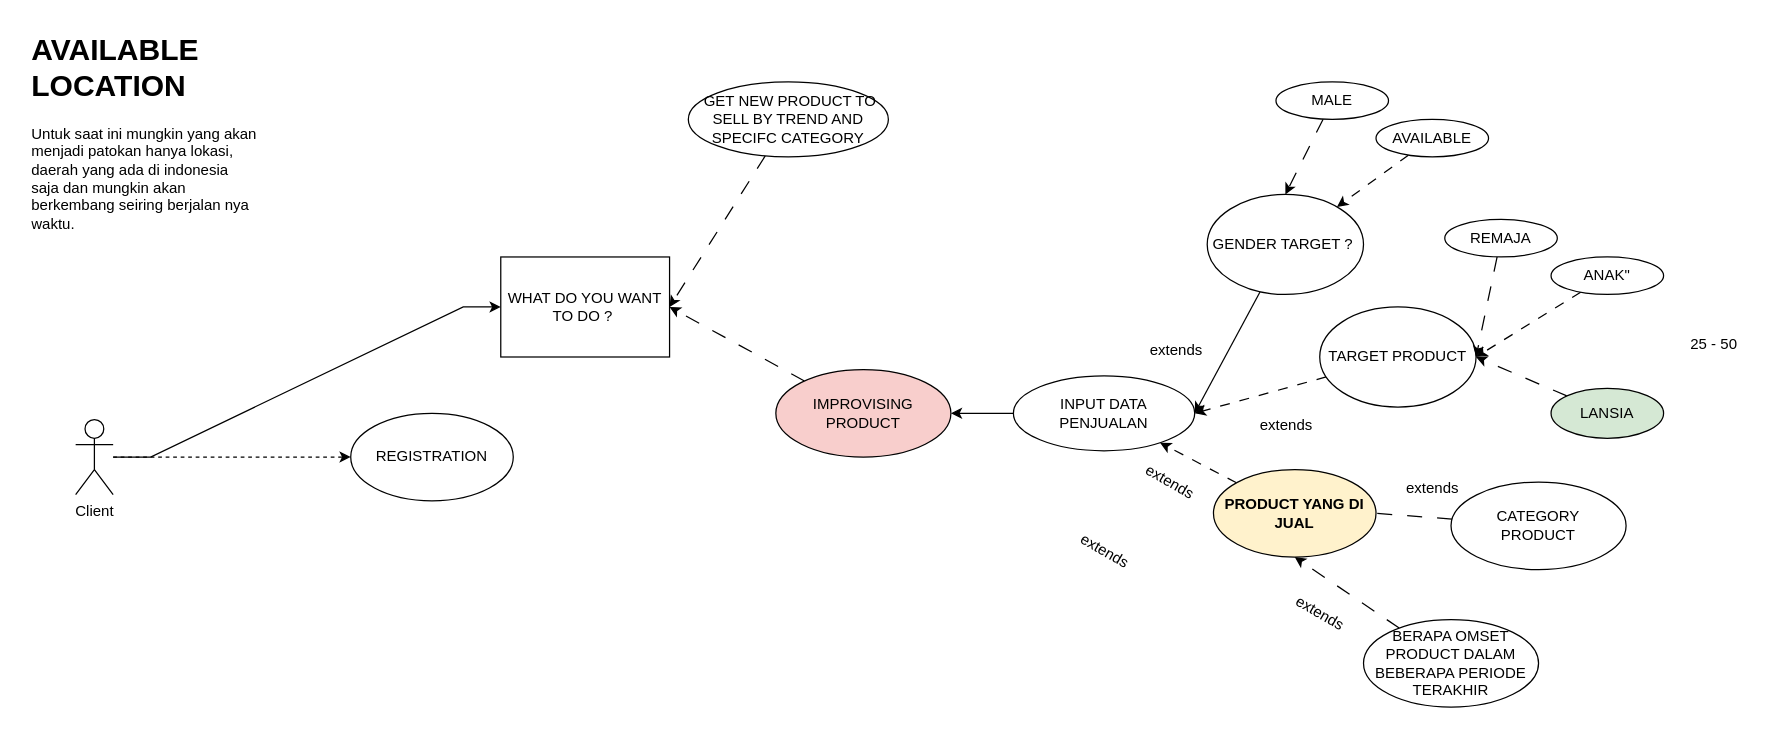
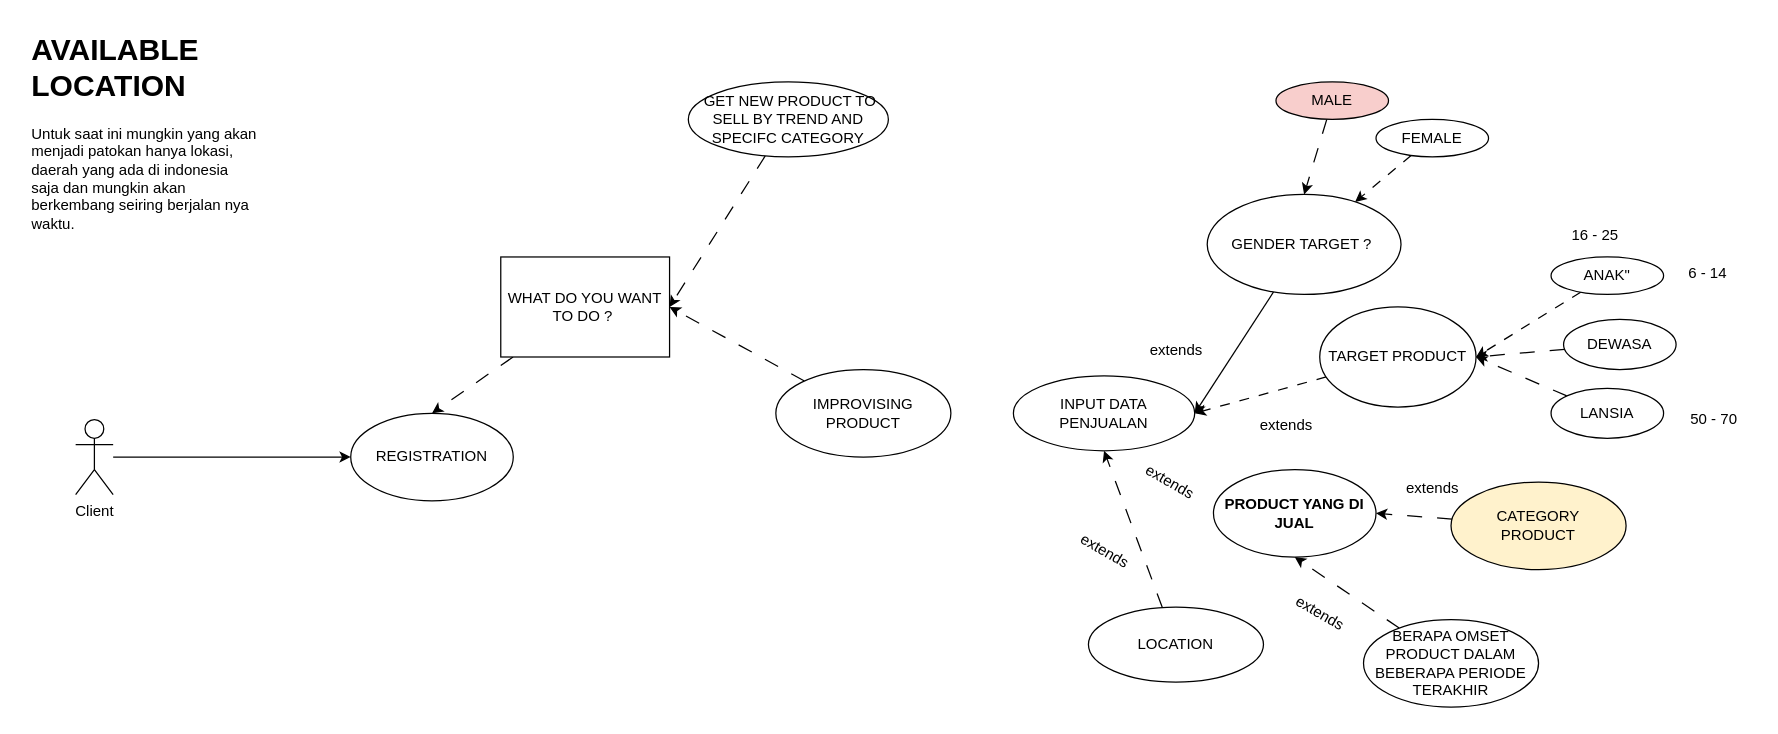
node "MALE": fillcolor #ffffff -> #f8cecc
node "AVAILABLE": label "AVAILABLE" -> "FEMALE"
node "16 - 25": added
node "REMAJA": removed
node "GENDER TARGET ?": size 156x100 -> 194x100
node "6 - 14": added
edge "REMAJA" -> "TARGET PRODUCT": removed
node "DEWASA": added
node "25 - 50": removed
edge "DEWASA" -> "TARGET PRODUCT": added
edge "Client" -> "WHAT DO YOU WANT TO DO ?": removed
edge "WHAT DO YOU WANT TO DO ?" -> "REGISTRATION": added
node "IMPROVISING PRODUCT": fillcolor #f8cecc -> #ffffff
edge "INPUT DATA PENJUALAN" -> "IMPROVISING PRODUCT": removed
node "LANSIA": fillcolor #d5e8d4 -> #ffffff
node "50 - 70": added
edge "Client" -> "REGISTRATION": style dashed -> solid
edge "PRODUCT YANG DI JUAL" -> "INPUT DATA PENJUALAN": removed
node "PRODUCT YANG DI JUAL": fillcolor #fff2cc -> #ffffff
edge "PRODUCT YANG DI JUAL" -- "CATEGORY PRODUCT": arrowhead none -> classic
node "CATEGORY PRODUCT": fillcolor #ffffff -> #fff2cc
edge "LOCATION" -> "INPUT DATA PENJUALAN": added
node "LOCATION": added
